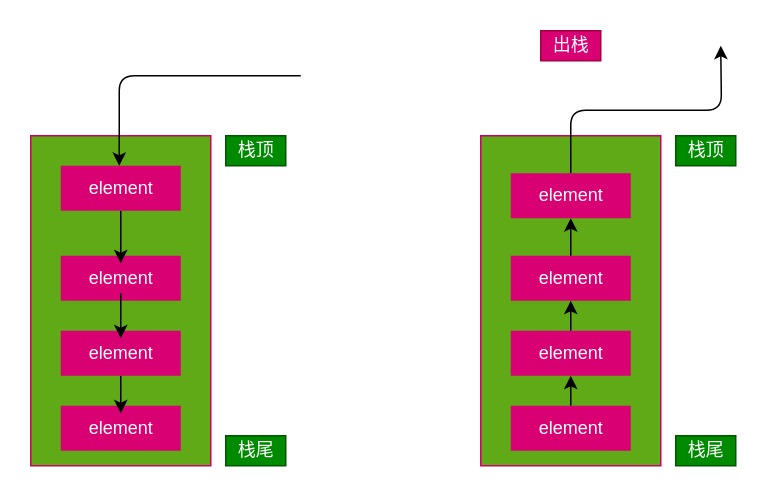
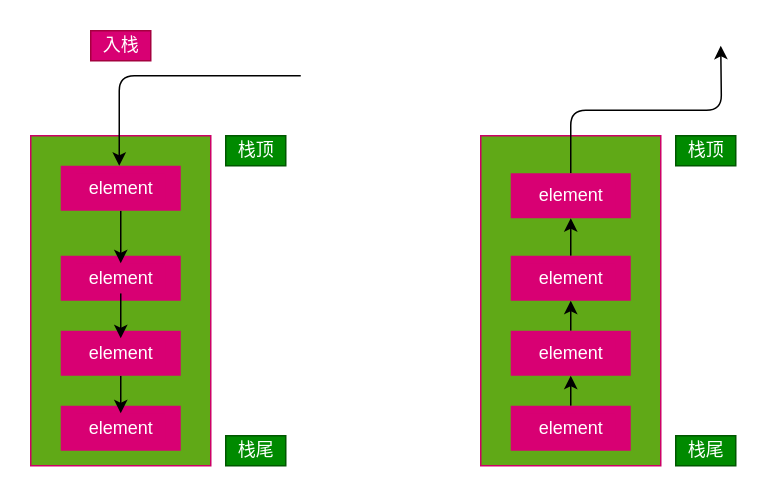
node "入栈": added
node "出栈": removed
